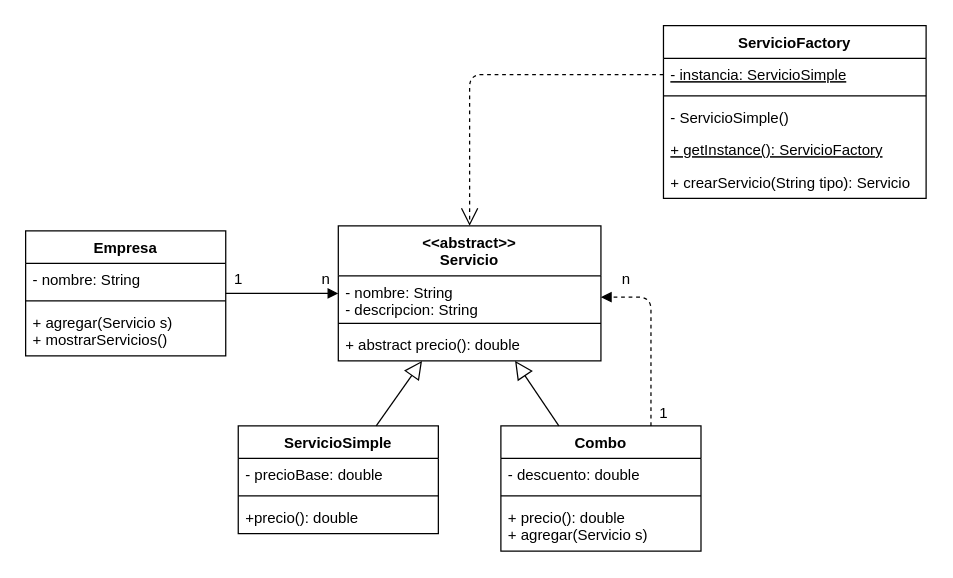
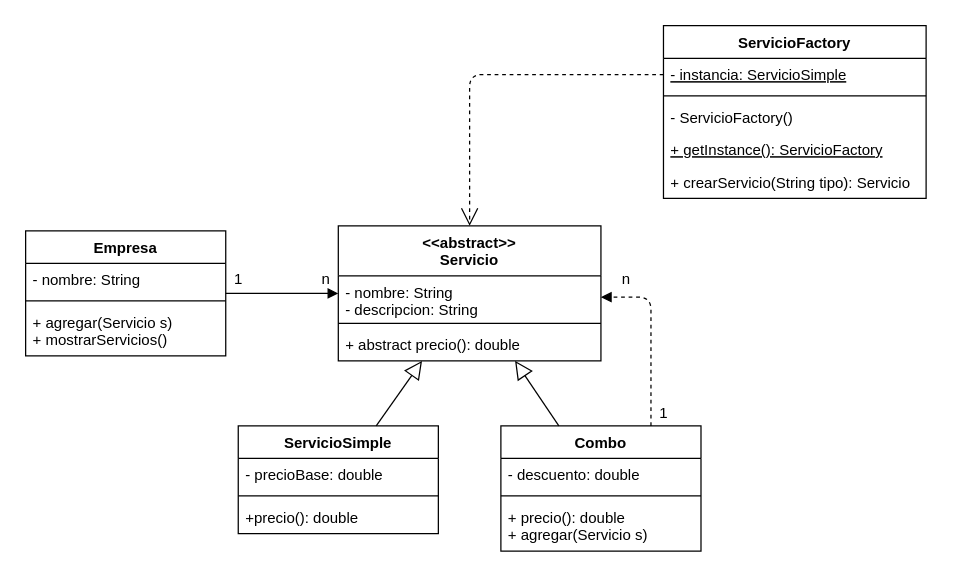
node "- ServicioSimple()": label "- ServicioSimple()" -> "- ServicioFactory()"
